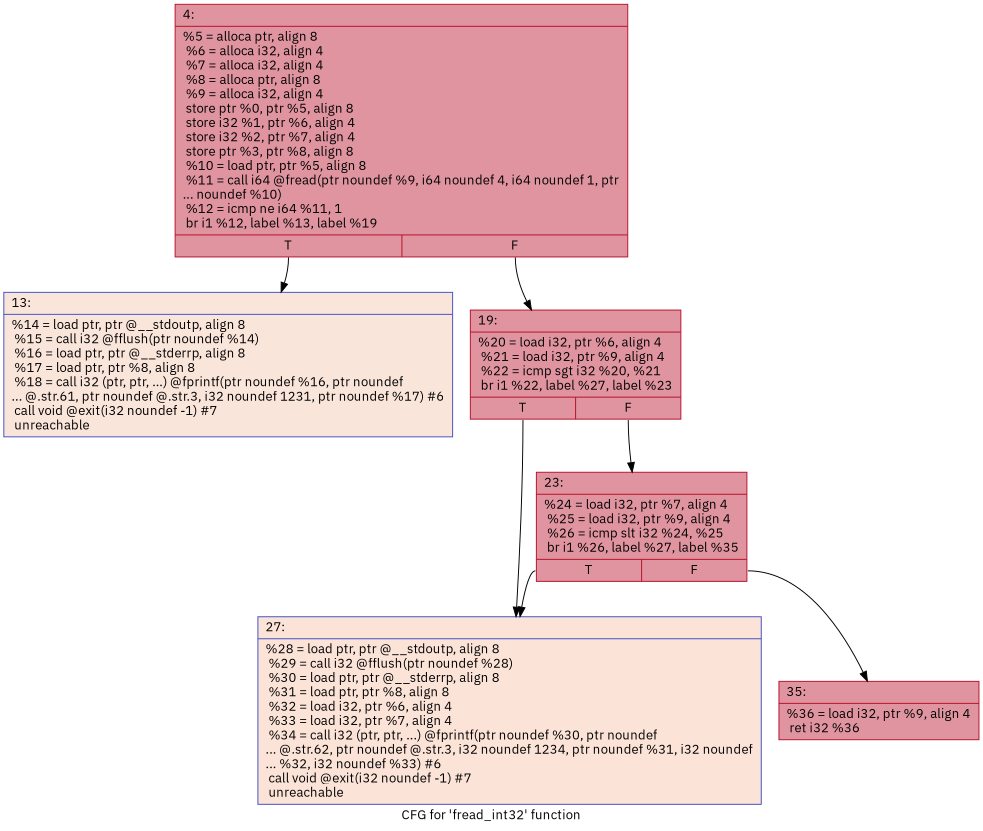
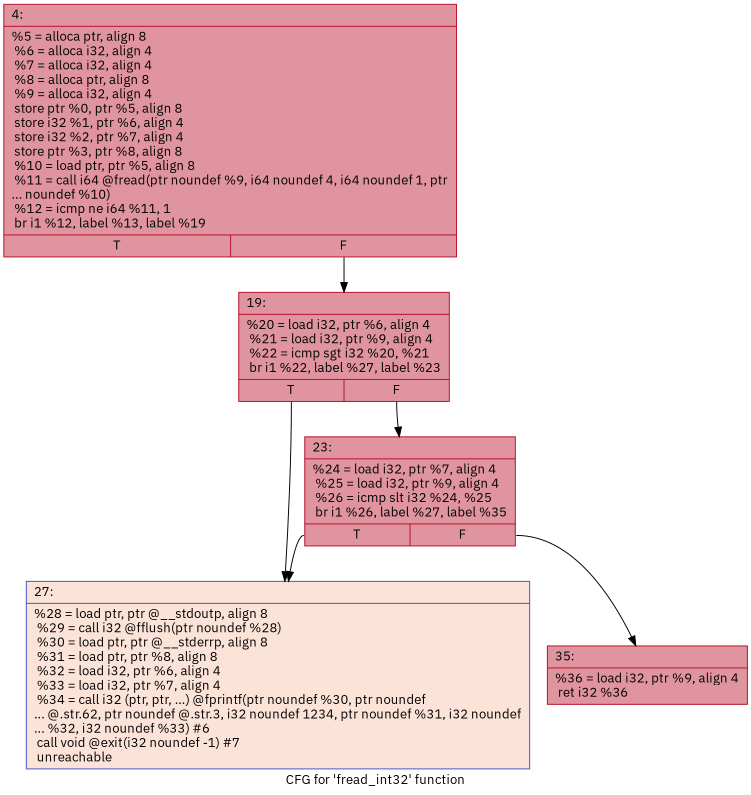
node "13:": removed
